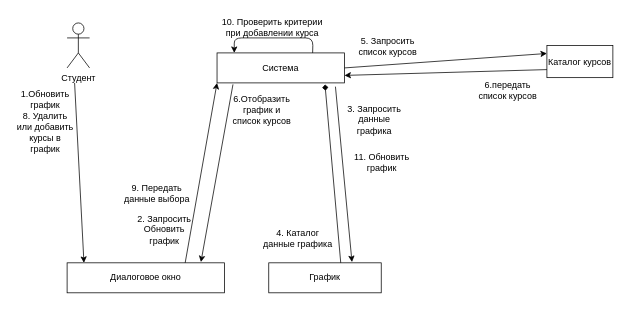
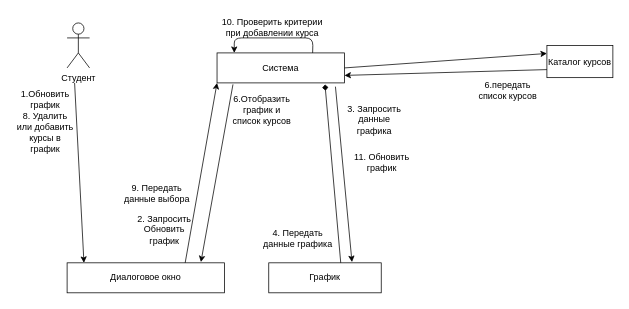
node "5. Запросить список курсов": removed
node "4. Каталог данные графика": label "4. Каталог данные графика" -> "4. Передать данные графика"
